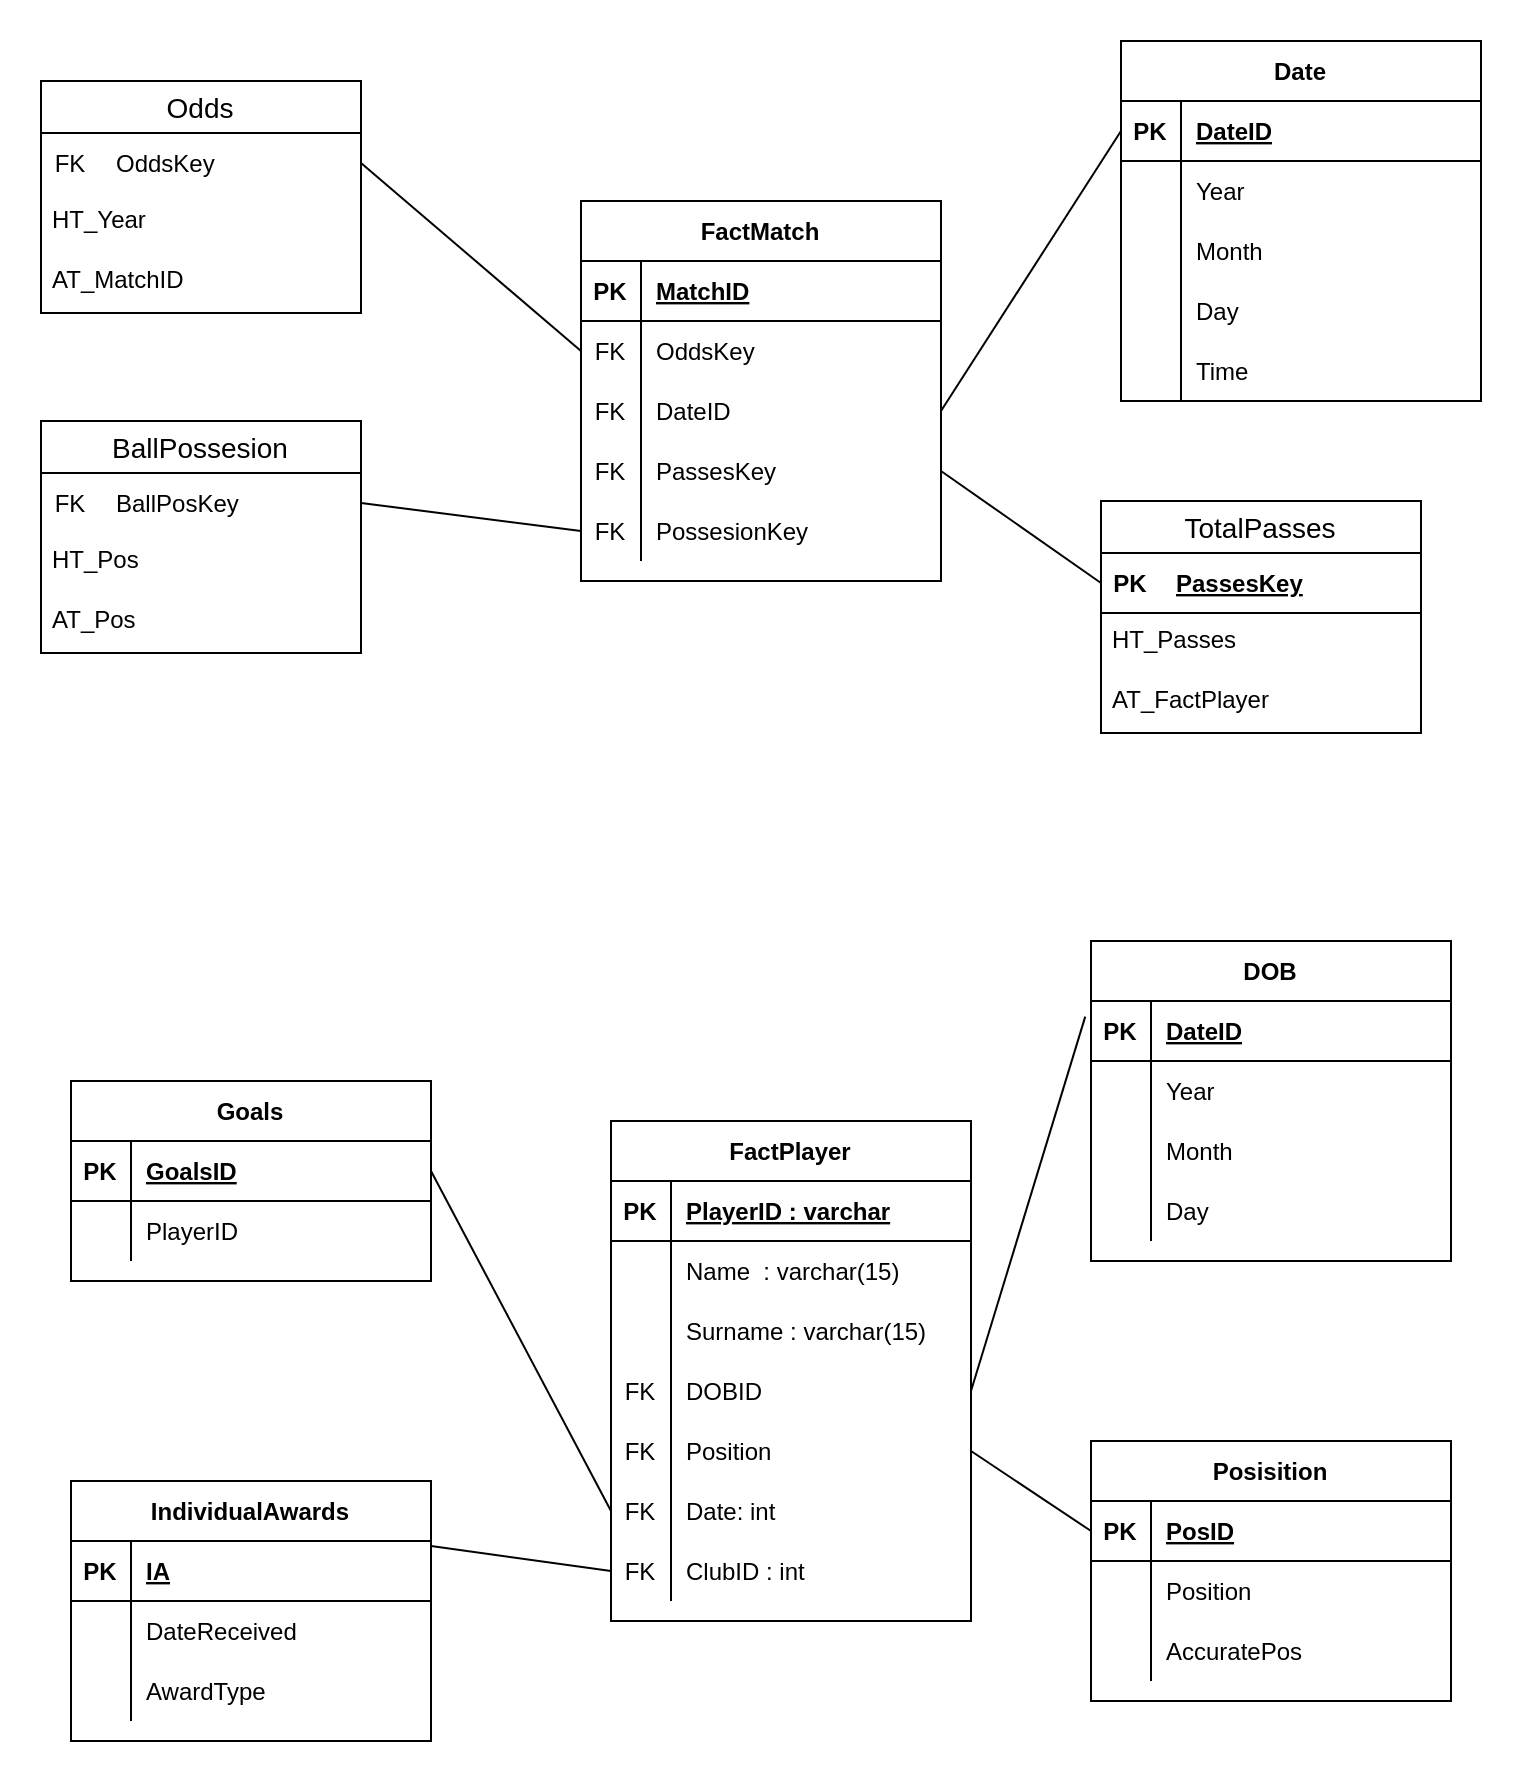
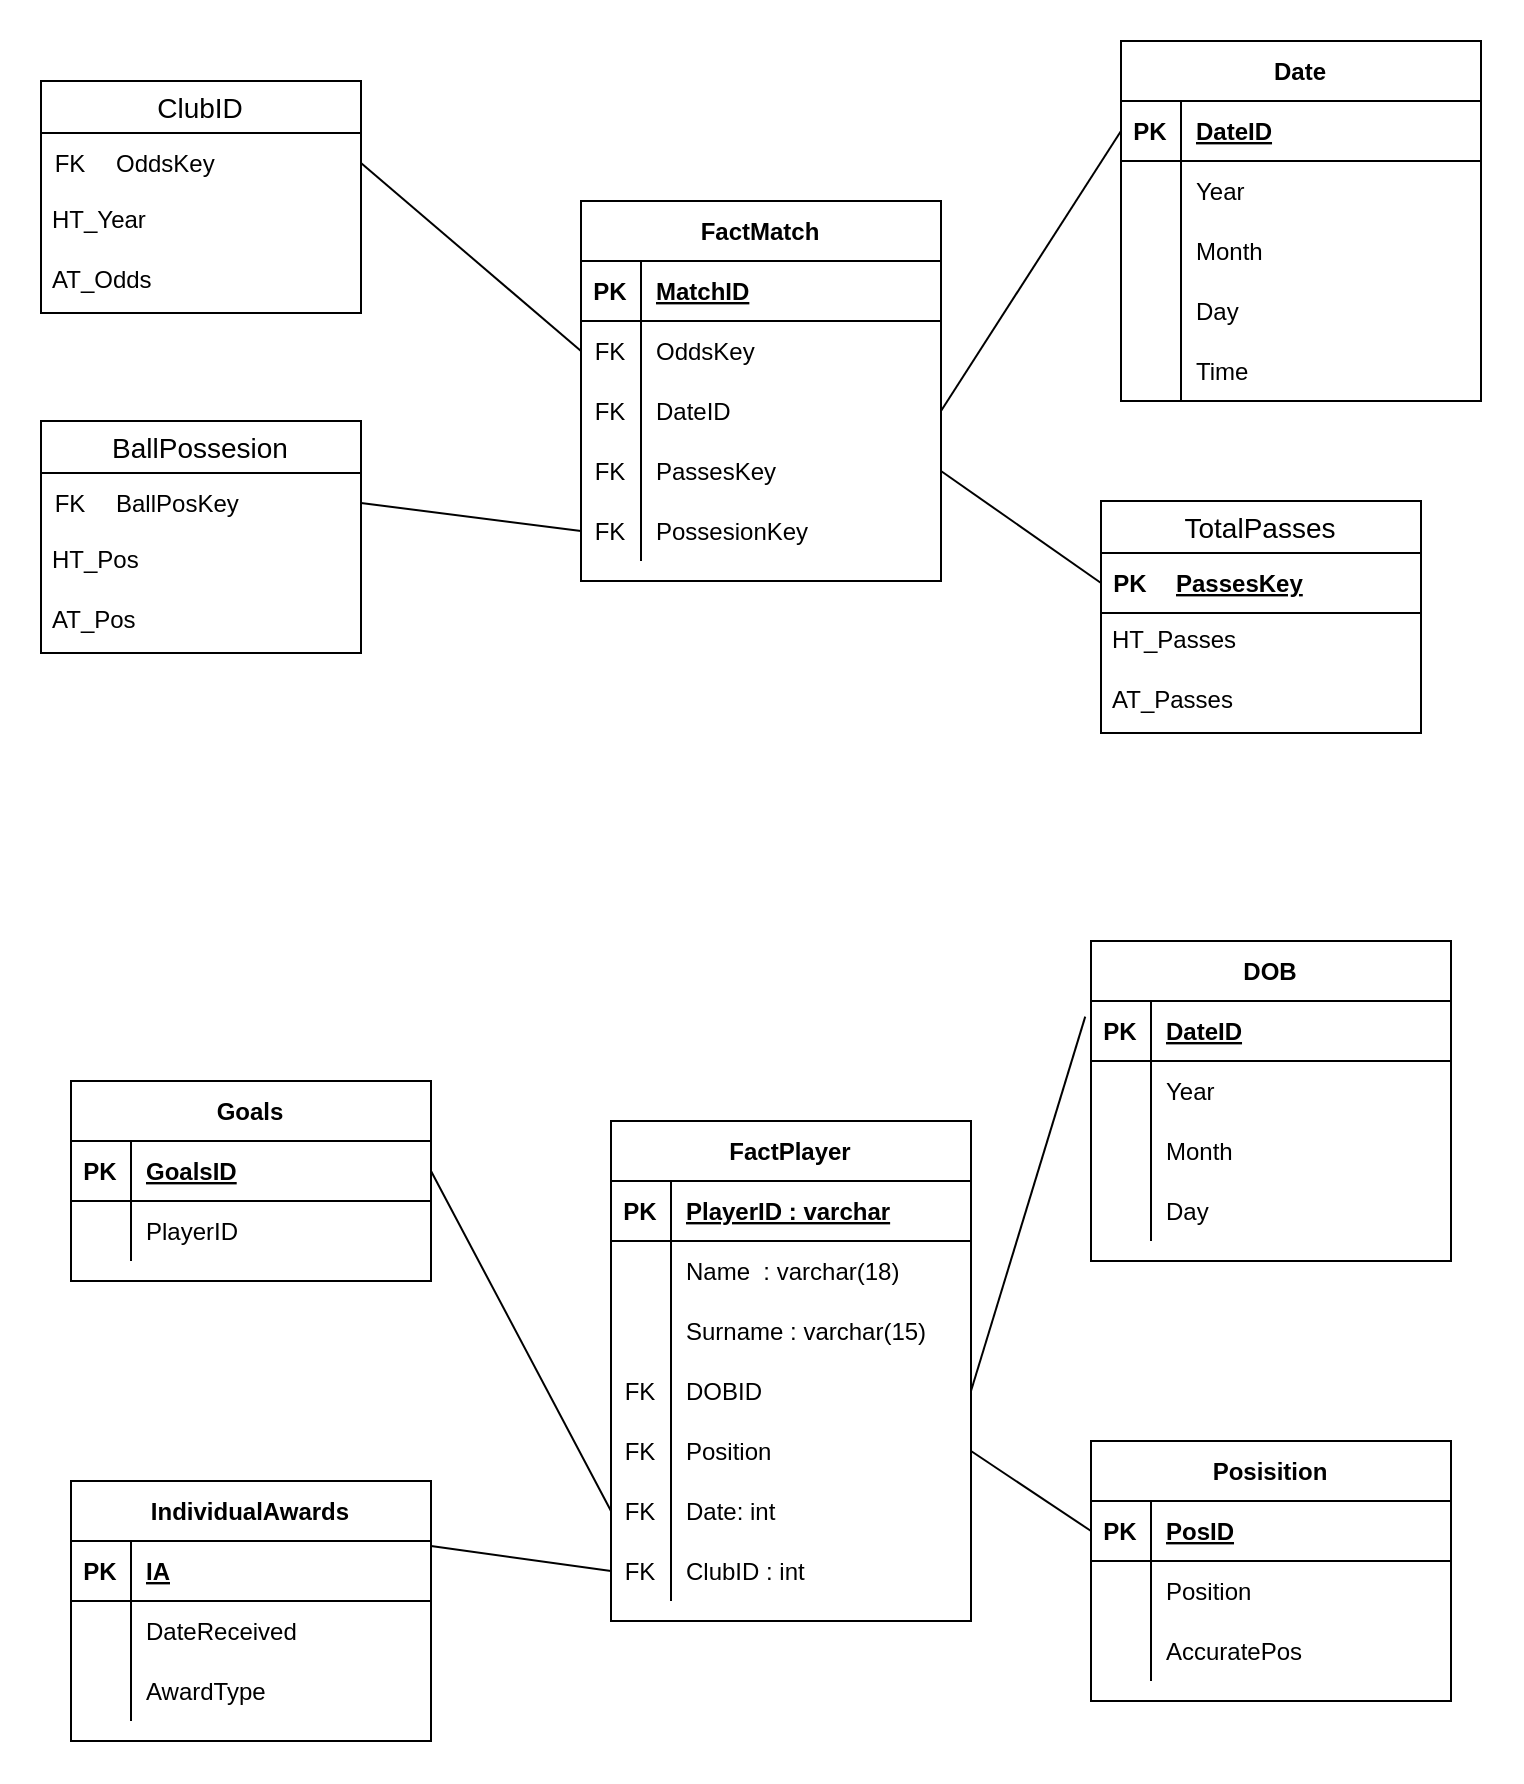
node "Odds": label "Odds" -> "ClubID"
node "AT_MatchID": label "AT_MatchID" -> "AT_Odds"
node "AT_FactPlayer": label "AT_FactPlayer" -> "AT_Passes"
node "Name : varchar(15)": label "Name : varchar(15)" -> "Name : varchar(18)"
